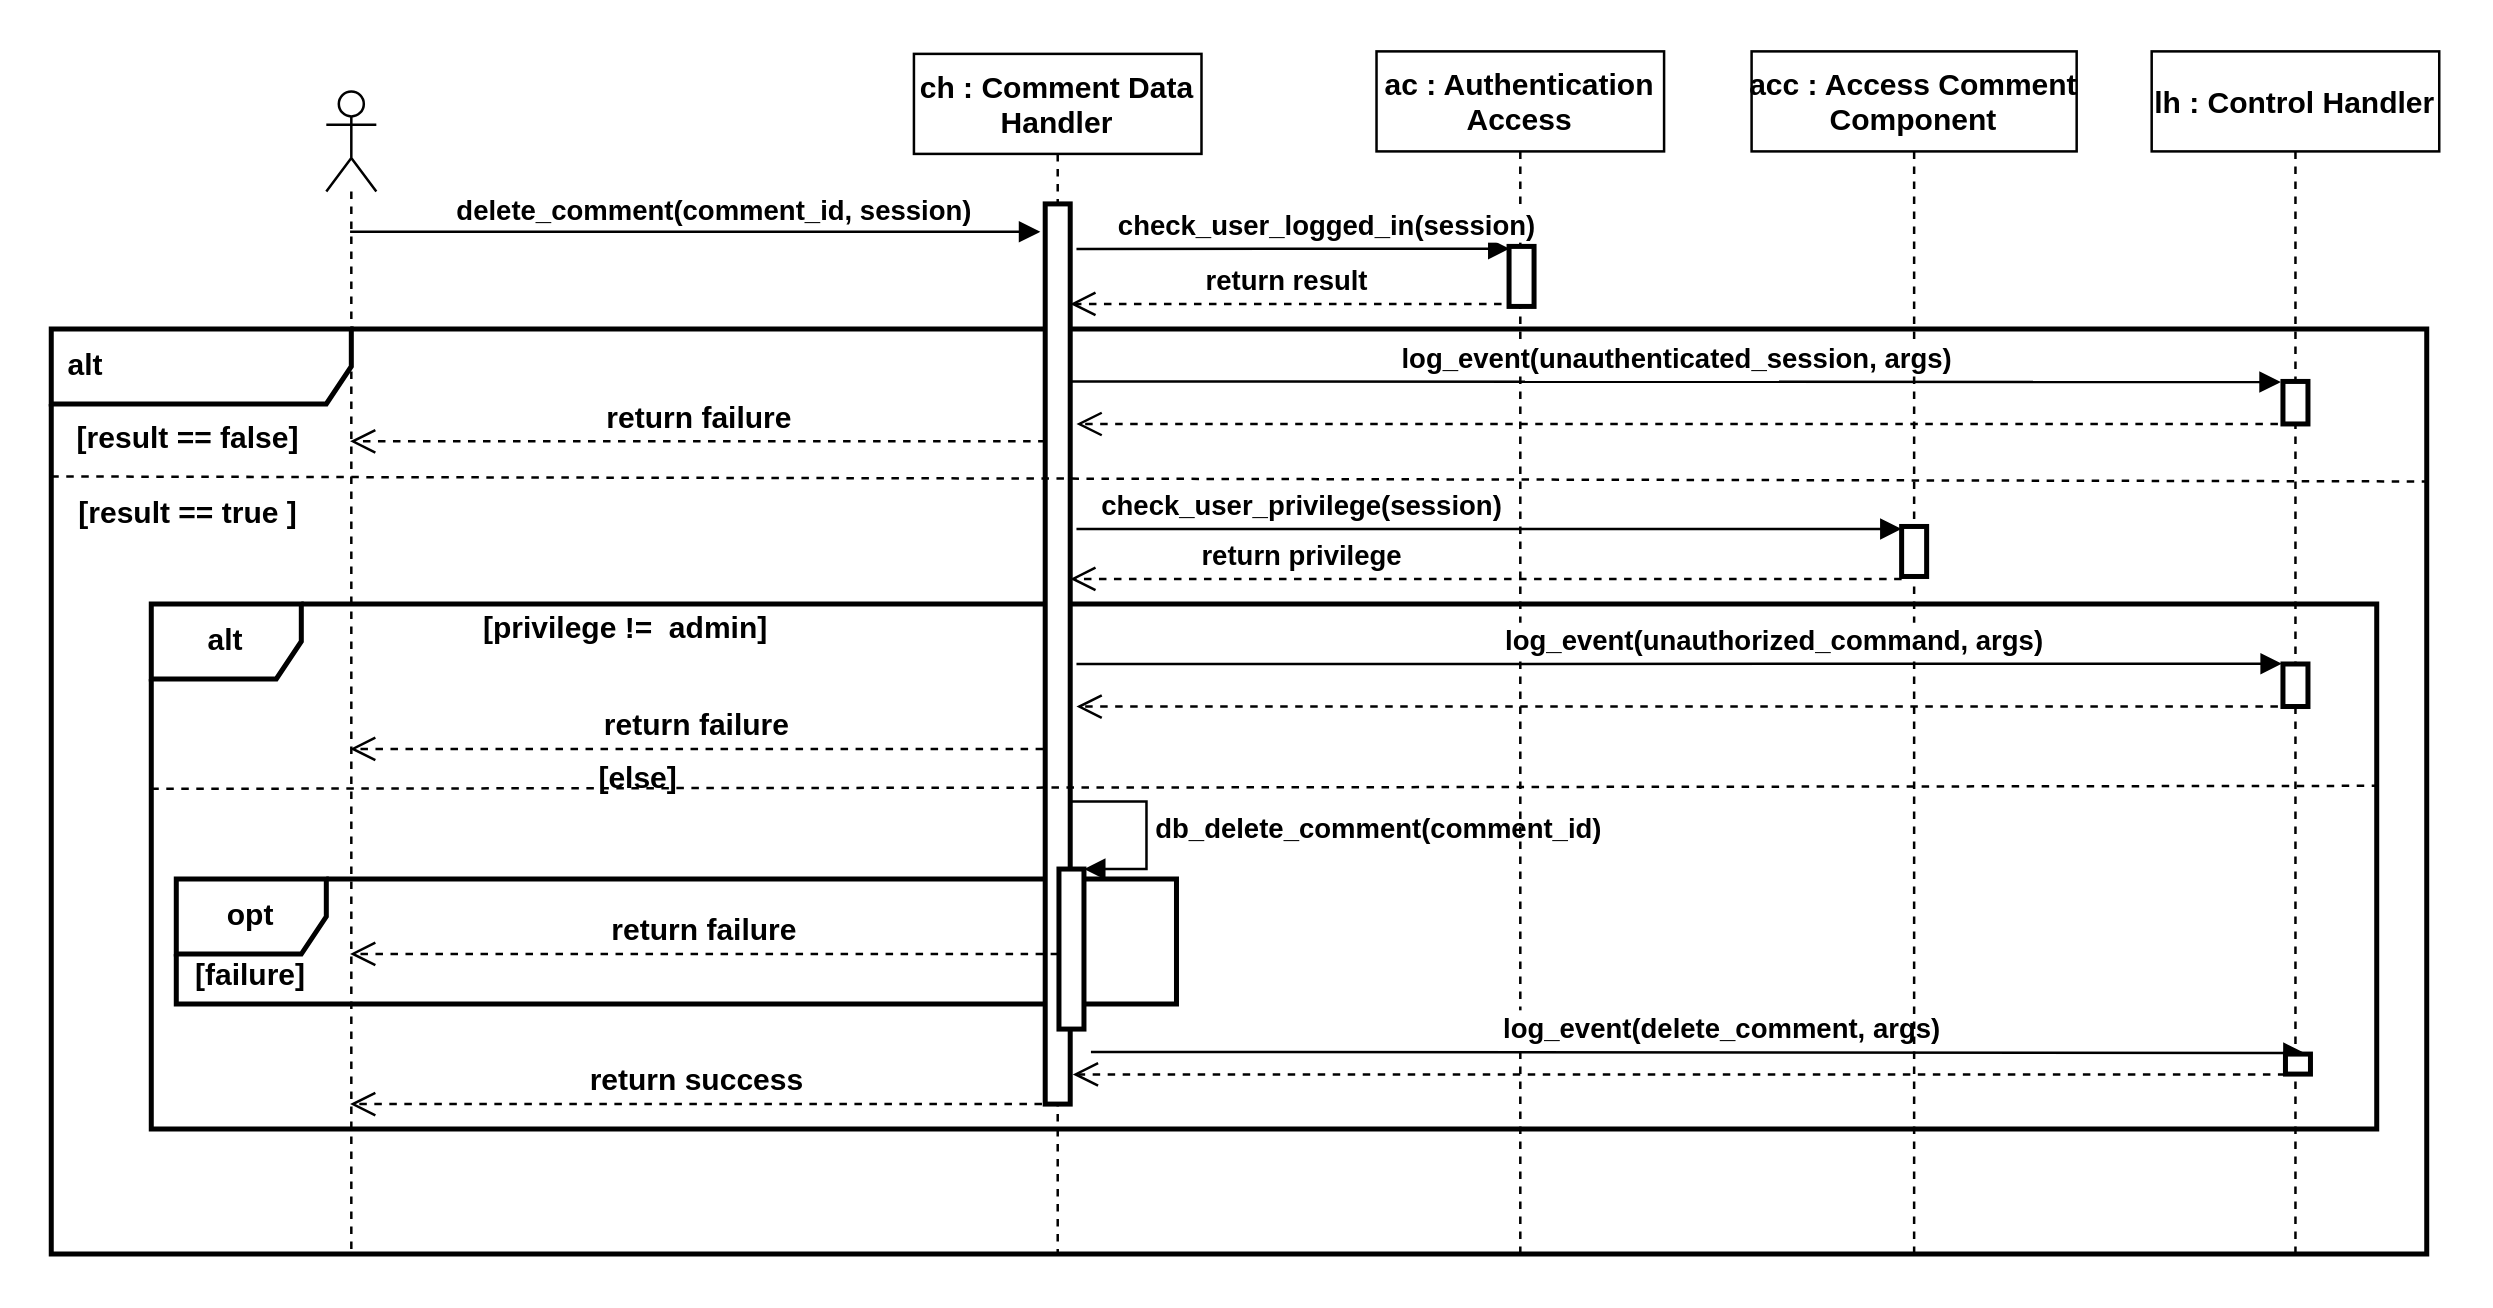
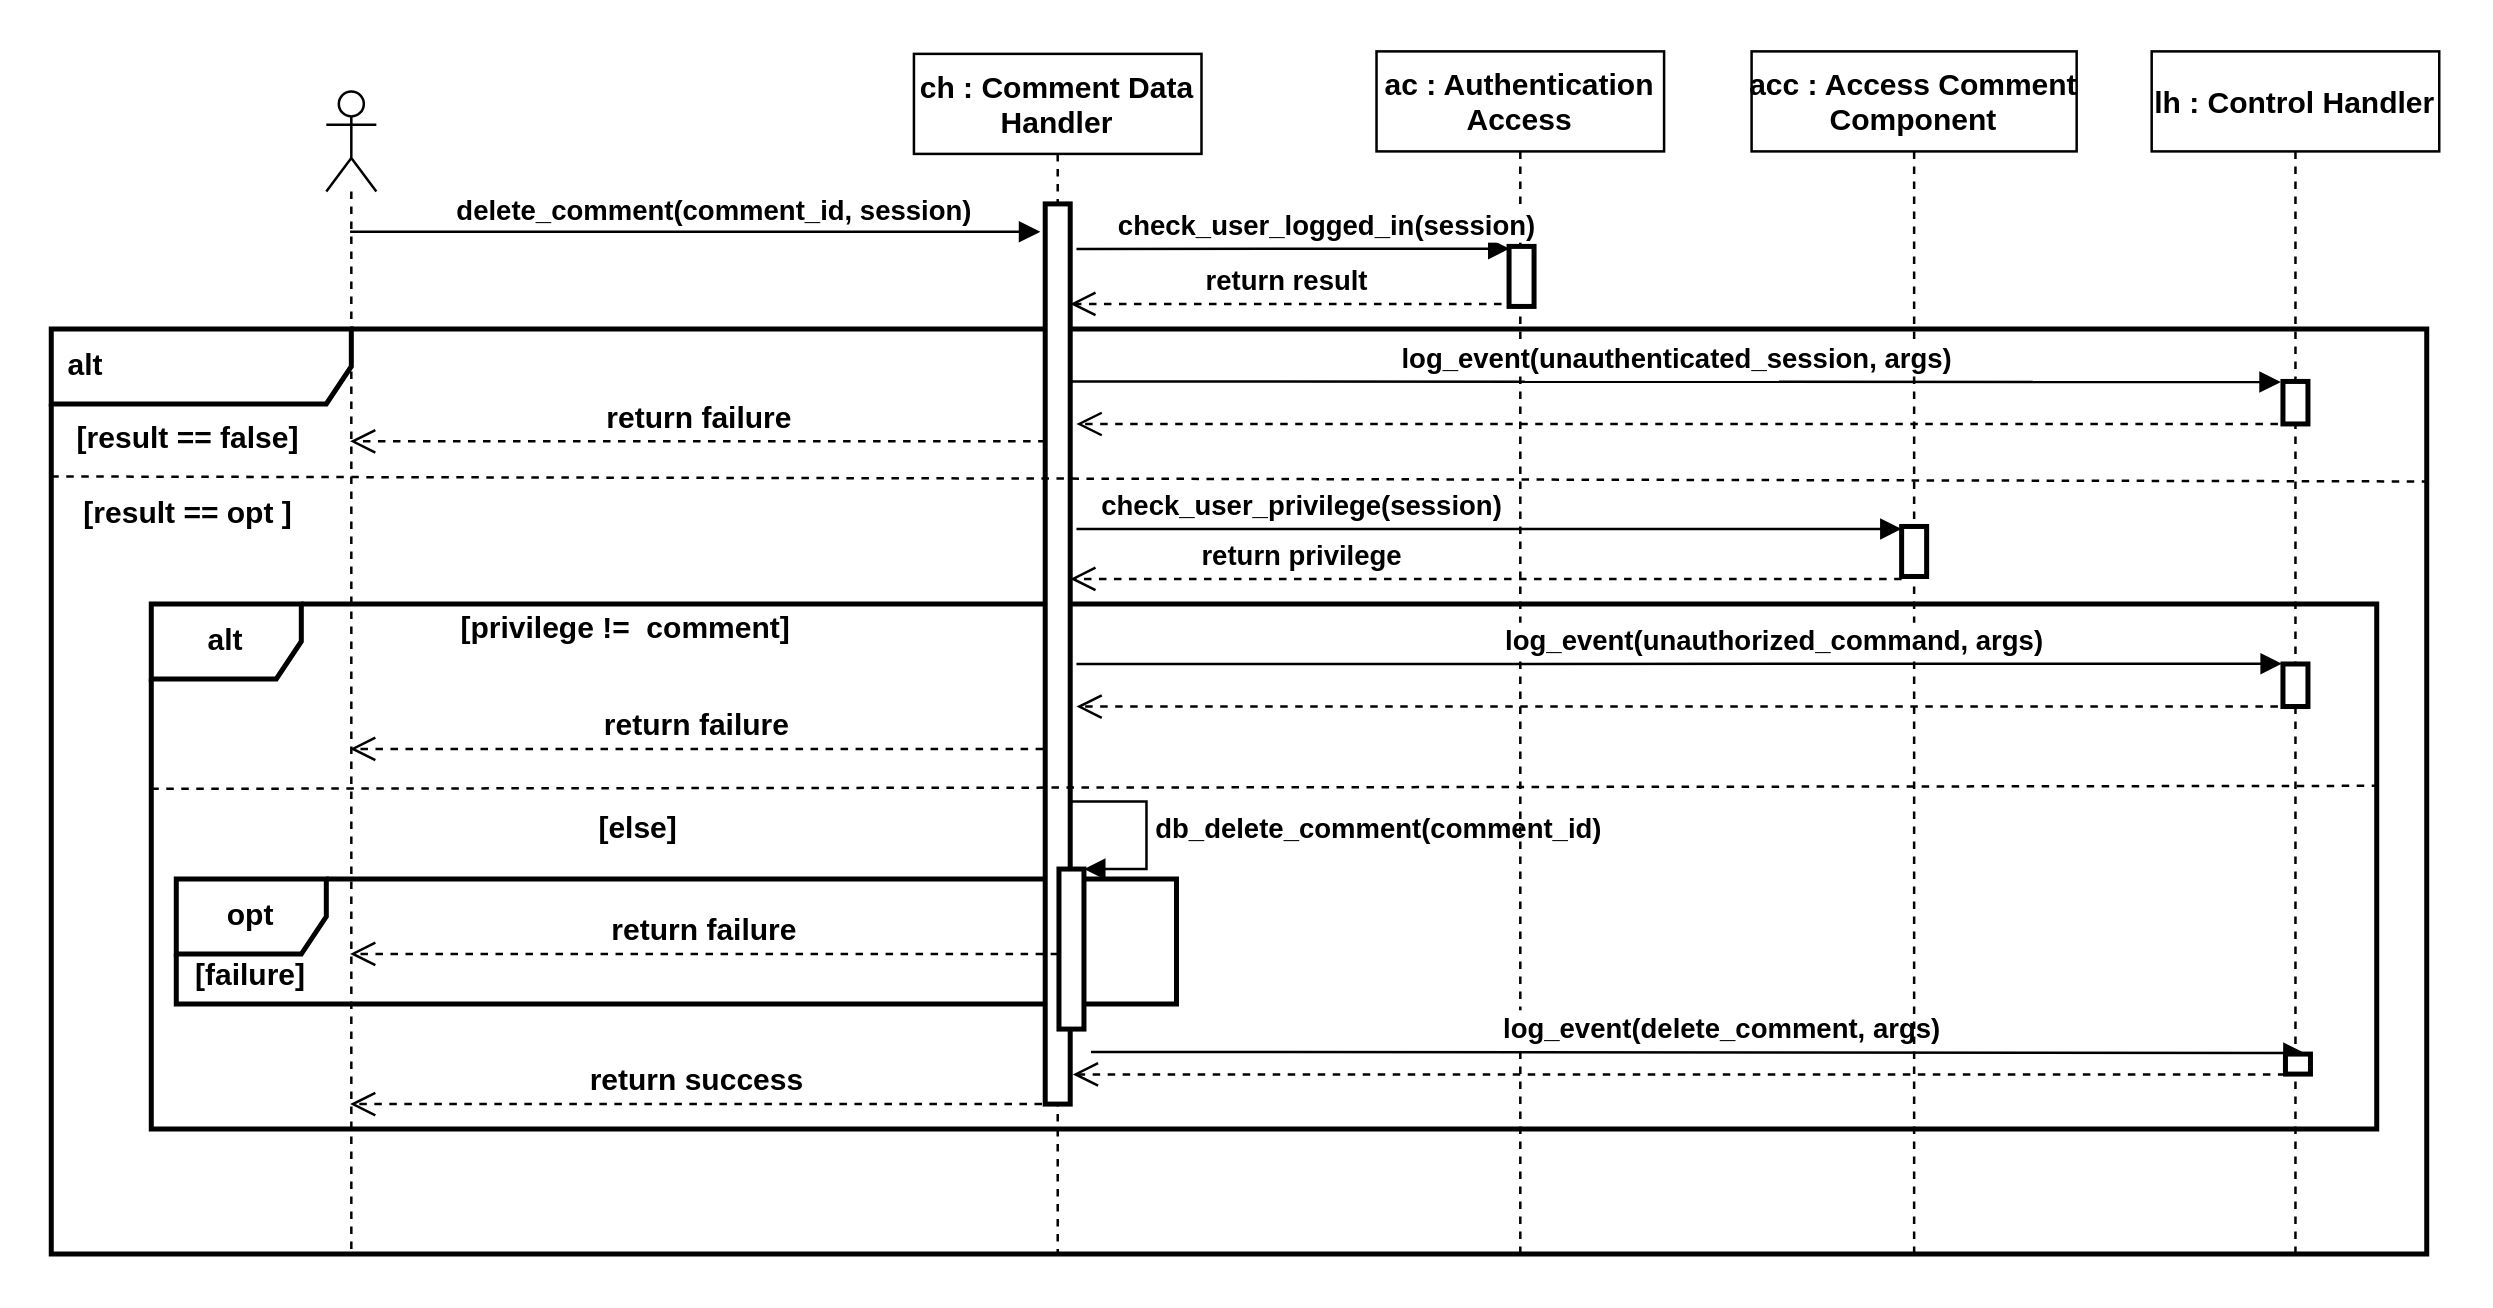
node "[result == true ]": label "[result == true ]" -> "[result == opt ]"
node "[privilege != admin]": label "[privilege != admin]" -> "[privilege != comment]"
node "[else]": moved (639, 779) -> (639, 829)
